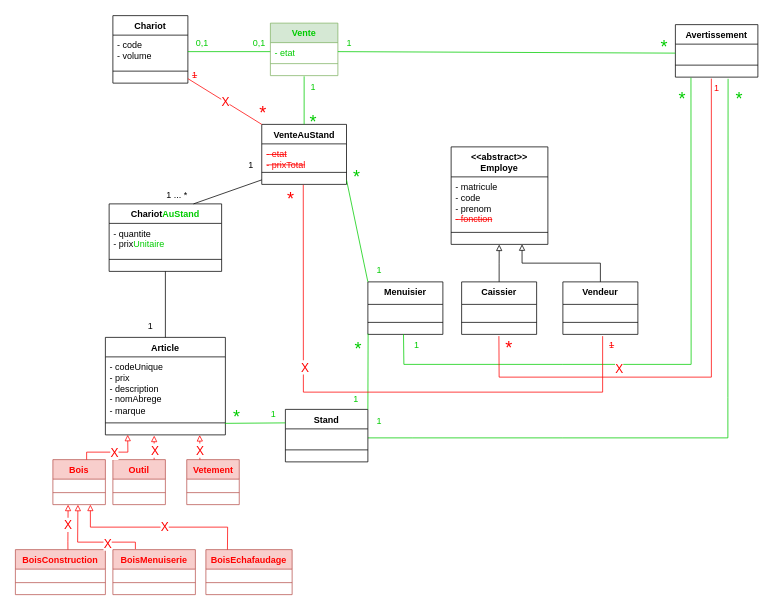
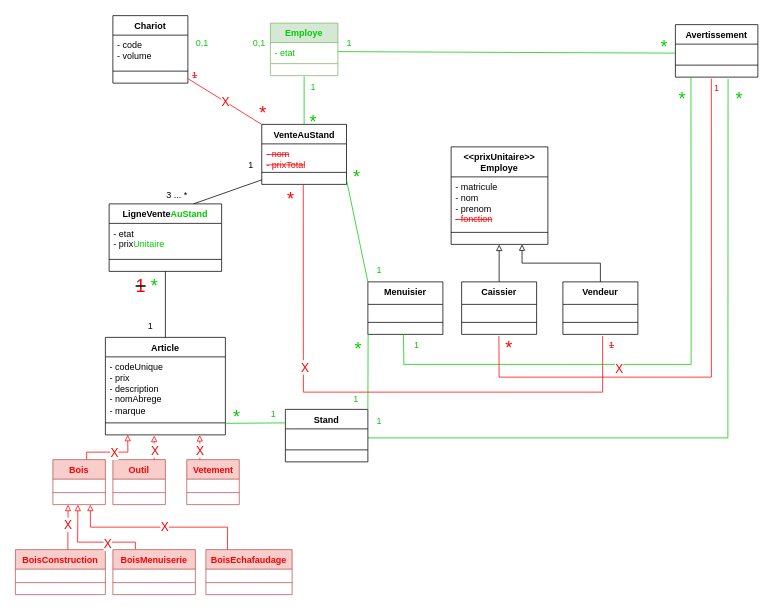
node "Vente": label "Vente" -> "Employe"
edge "- code - volume" -- "- etat": removed
node "- etat - prixTotal": label "- etat - prixTotal" -> "- nom - prixTotal"
node "<<abstract>> Employe": label "<<abstract>> Employe" -> "<<prixUnitaire>> Employe"
node "1 ... *": label "1 ... *" -> "3 ... *"
node "- matricule - code - prenom - fonction": label "- matricule - code - prenom - fonction" -> "- matricule - nom - prenom - fonction"
node "ChariotAuStand": label "ChariotAuStand" -> "LigneVenteAuStand"
node "- quantite - prixUnitaire": label "- quantite - prixUnitaire" -> "- etat - prixUnitaire"
node "1 *": added
